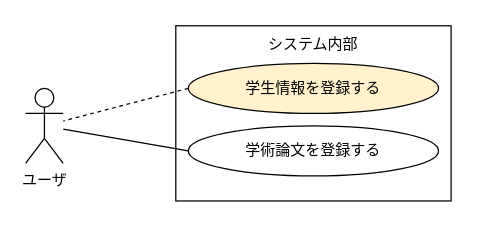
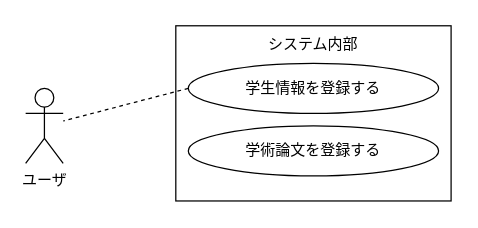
node "学生情報を登録する": fillcolor #fff2cc -> #ffffff
edge "ユーザ" -- "学術論文を登録する": removed
